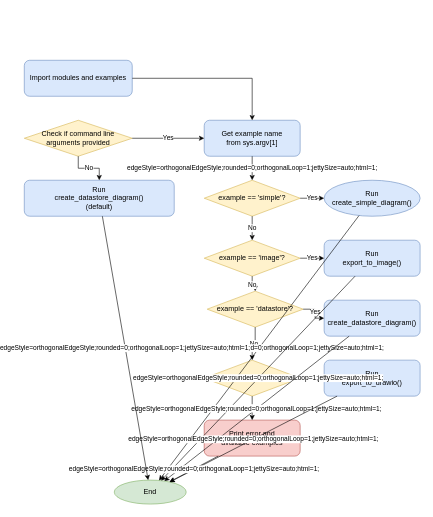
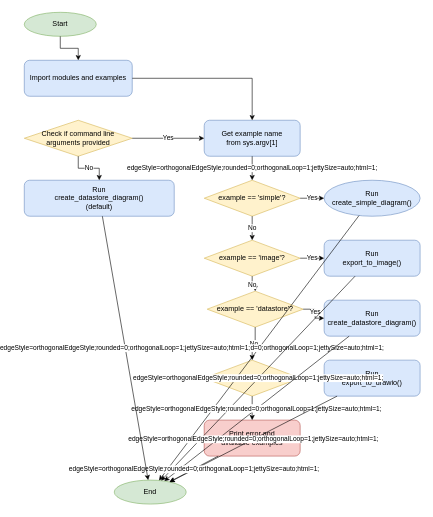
node "Start": added
edge "Start" -> "Import modules and examples": added
